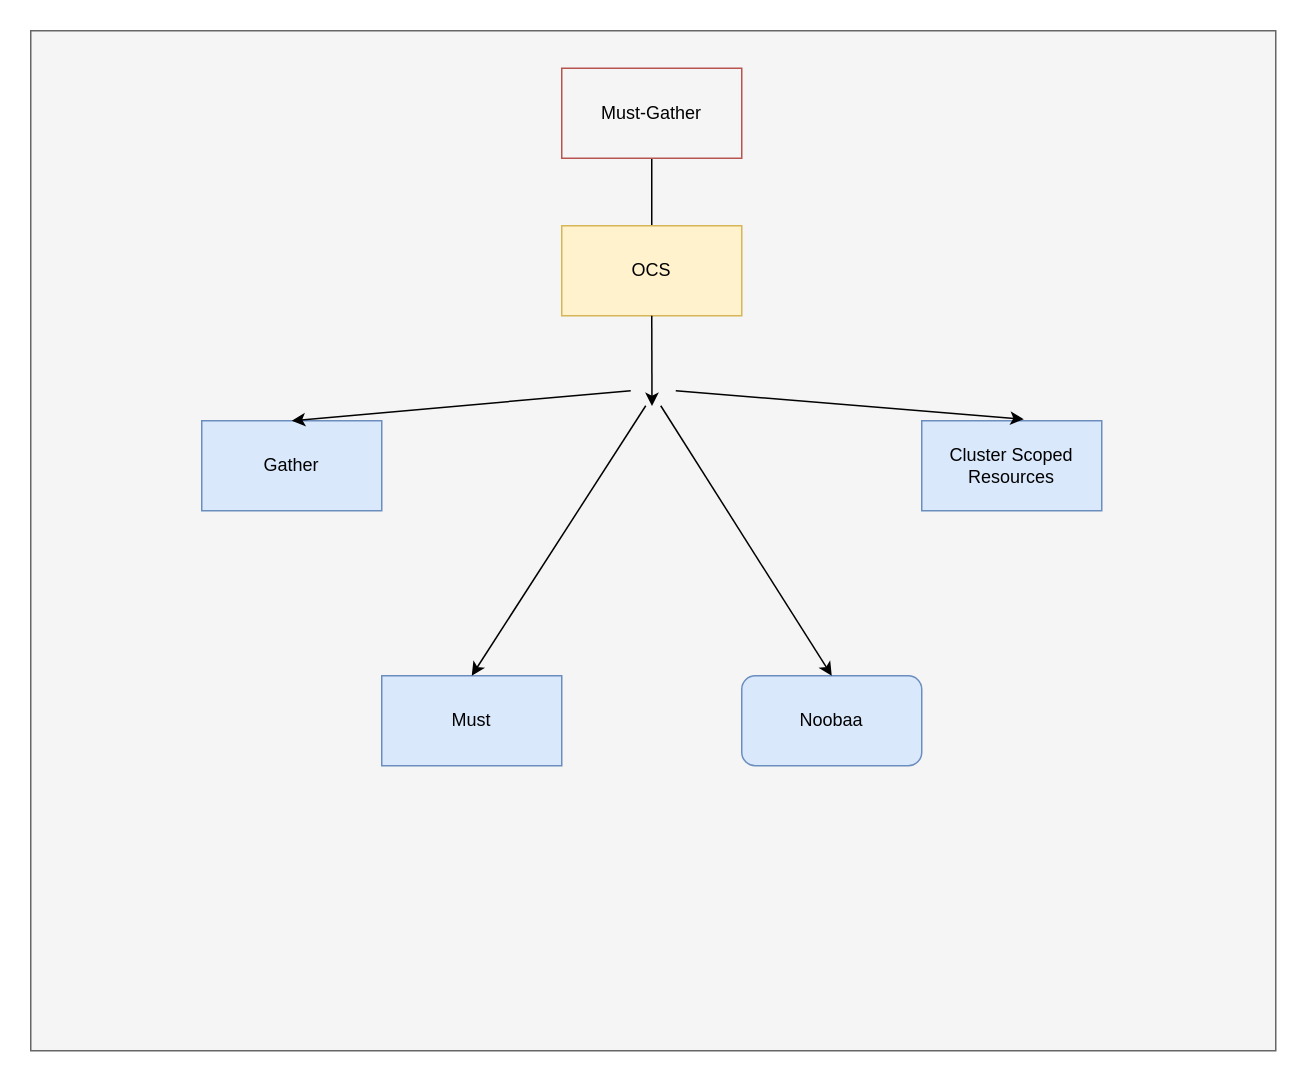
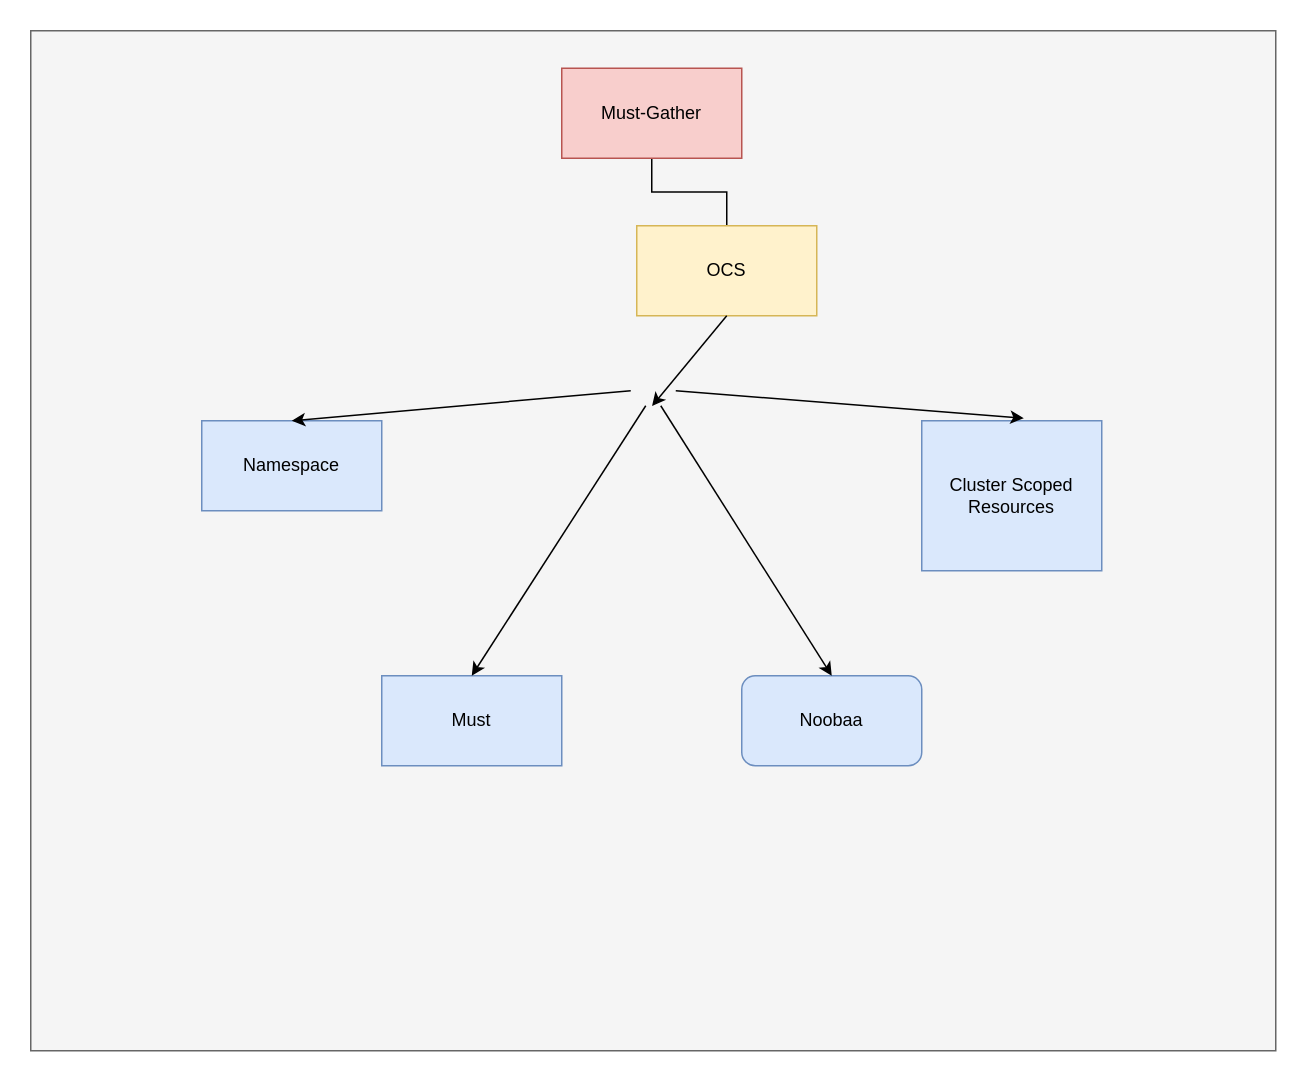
node "Must-Gather": fillcolor #f5f5f5 -> #f8cecc
node "OCS": moved (652, 271) -> (727, 271)
node "Gather": label "Gather" -> "Namespace"
node "Cluster Scoped Resources": size 180x90 -> 180x150
